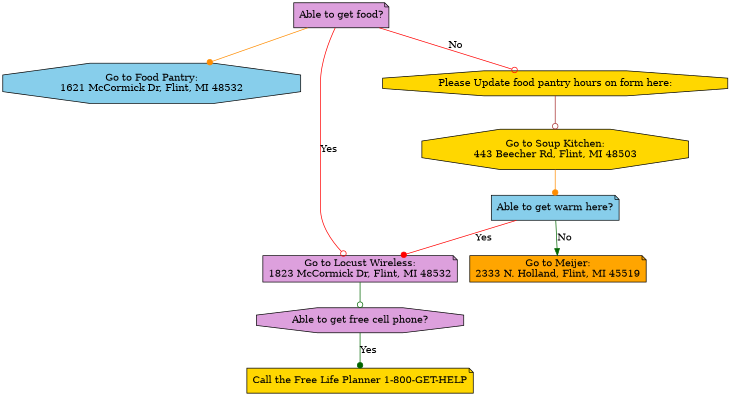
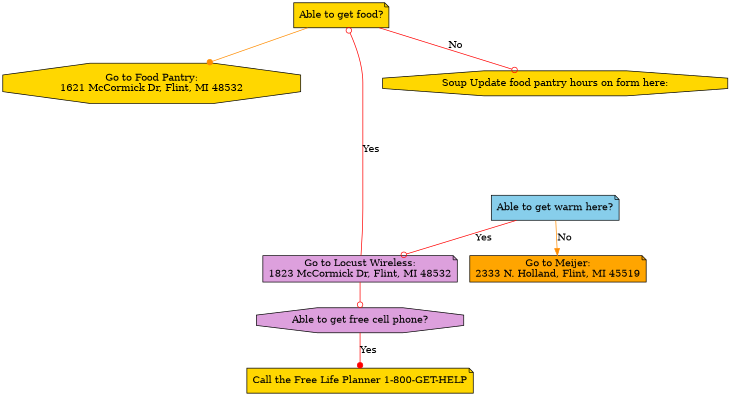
node "Able to get food?": fillcolor plum -> gold
node "Go to Food Pantry: 1621 McCormick Dr, Flint, MI 48532": fillcolor skyblue -> gold
node "Please Update food pantry hours on form here:": label "Please Update food pantry hours on form here:" -> "Soup Update food pantry hours on form here:"
edge "Able to get food?" -> "Go to Locust Wireless: 1823 McCormick Dr, Flint, MI 48532": reversed
node "Go to Soup Kitchen: 443 Beecher Rd, Flint, MI 48503": removed
edge "Able to get warm here?" -> "Go to Meijer: 2333 N. Holland, Flint, MI 45519": color darkgreen -> darkorange
edge "Able to get warm here?" -> "Go to Locust Wireless: 1823 McCormick Dr, Flint, MI 48532": arrowhead dot -> odot
edge "Go to Locust Wireless: 1823 McCormick Dr, Flint, MI 48532" -> "Able to get free cell phone?": color darkgreen -> red
edge "Able to get free cell phone?" -> "Call the Free Life Planner 1-800-GET-HELP": color darkgreen -> red
